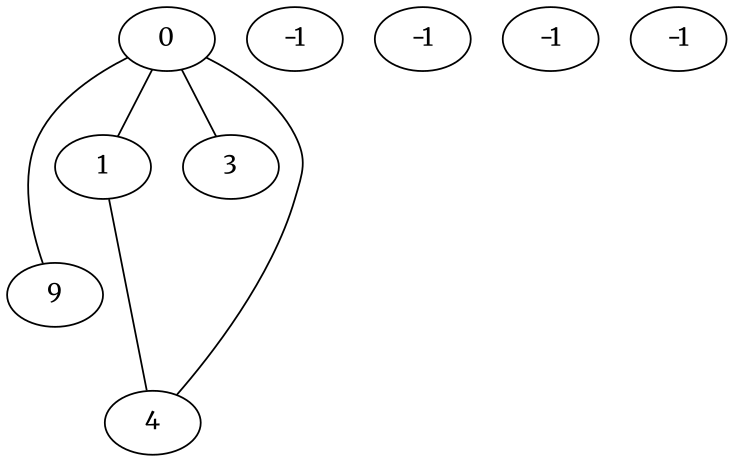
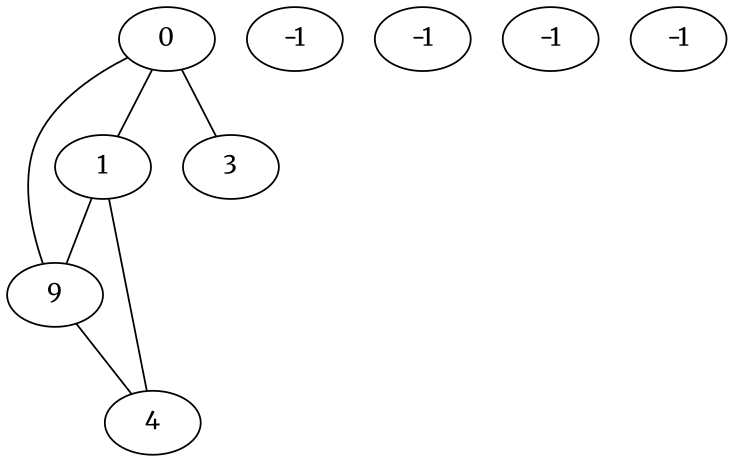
edge "0" -- "4": now "9" -- "4"
edge "1" -- "9": added
